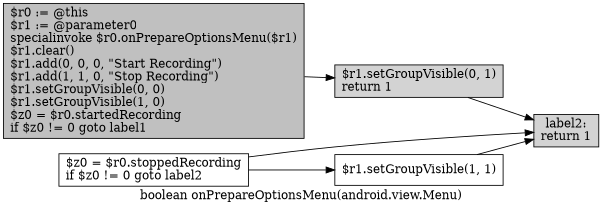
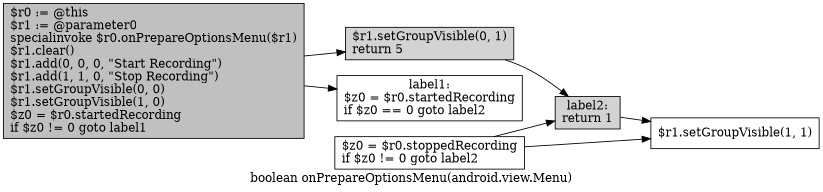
node "$r1.setGroupVisible(0, 1) return 1": label "$r1.setGroupVisible(0, 1) return 1" -> "$r1.setGroupVisible(0, 1) return 5"
node "label1: $z0 = $r0.startedRecording if $z0 == 0 goto label2": added
edge "$r1.setGroupVisible(1, 1)" -> "label2: return 1": reversed
